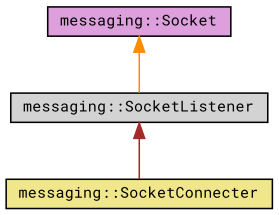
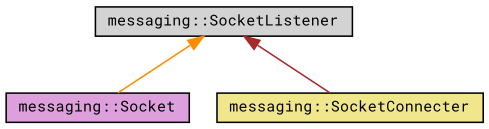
edge "messaging::SocketListener" -> "messaging::Socket": reversed
